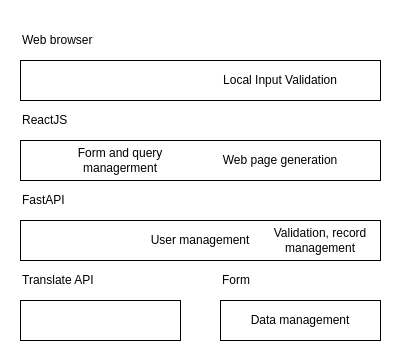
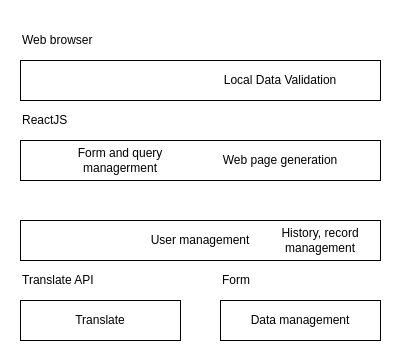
node "Local Input Validation": label "Local Input Validation" -> "Local Data Validation"
node "FastAPI": removed
node "Validation, record management": label "Validation, record management" -> "History, record management"
node "Translate": added
